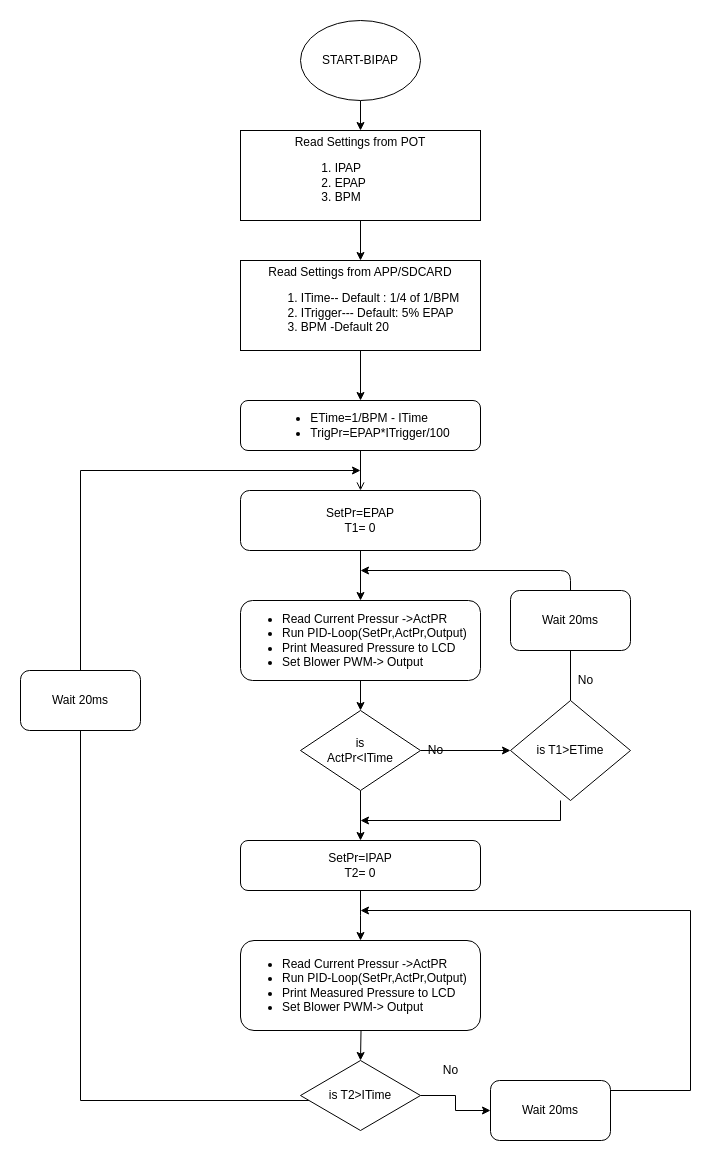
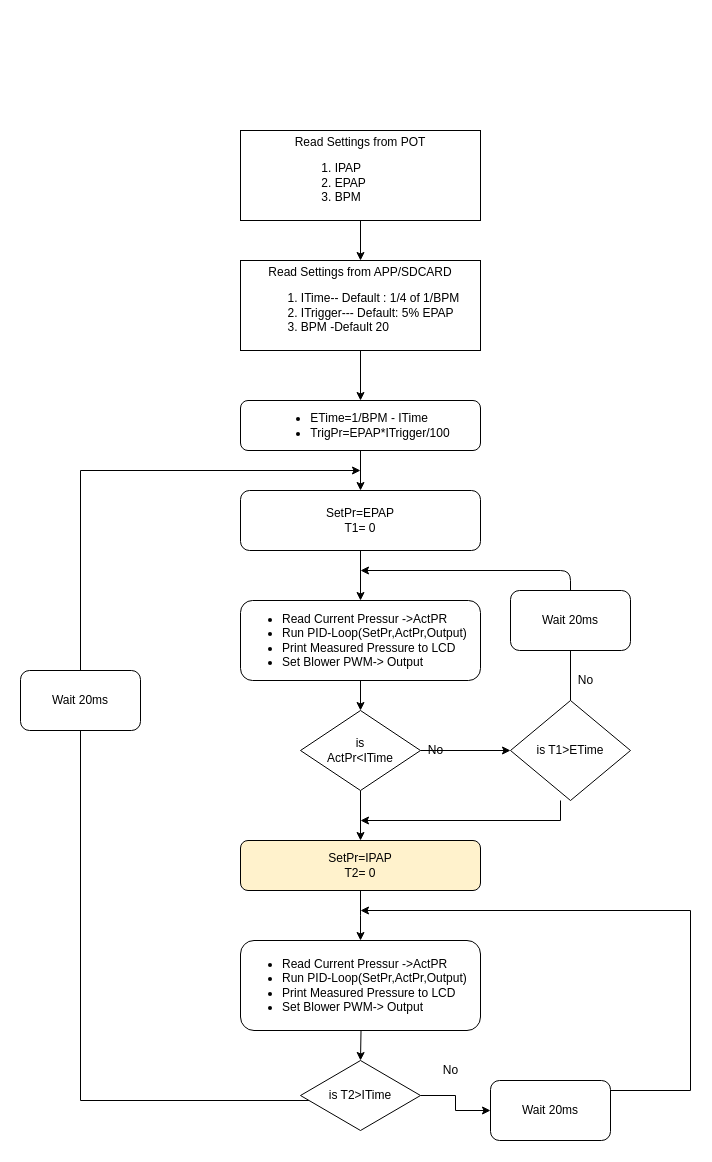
node "START-BIPAP": removed
edge "START-BIPAP" -> "Read Settings from POT IPAP EPAP BPM": removed
edge "ETime=1/BPM - ITime TrigPr=EPAP*ITrigger/100" -> "SetPr=EPAP T1= 0": arrowhead open -> classic
node "SetPr=IPAP T2= 0": fillcolor #ffffff -> #fff2cc
